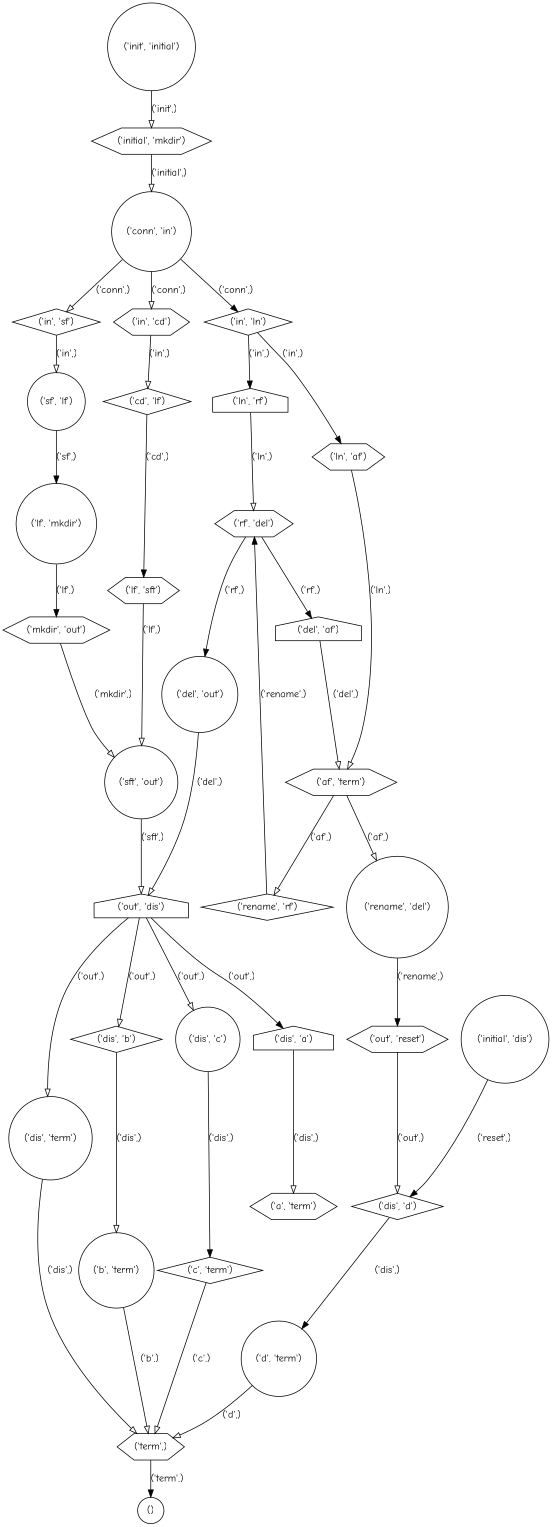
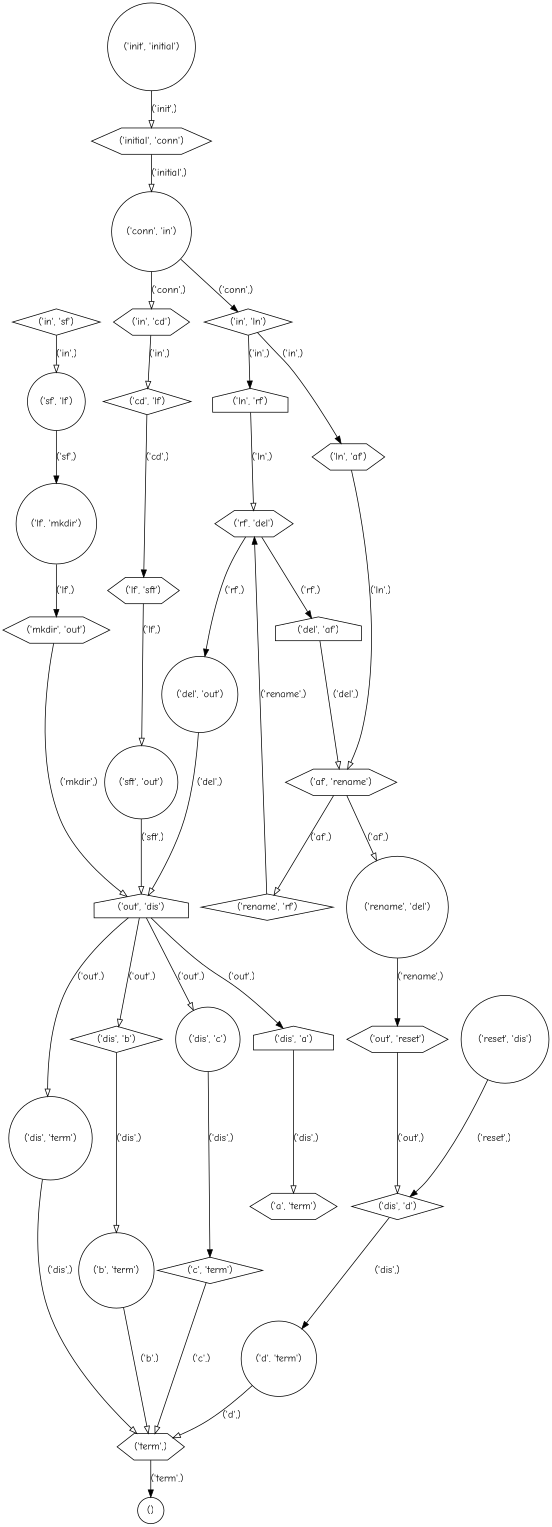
node "('initial', 'mkdir')": label "('initial', 'mkdir')" -> "('initial', 'conn')"
edge "('conn', 'in')" -> "('in', 'sf')": removed, label "('conn',)"
edge "('mkdir', 'out')" -> "('sft', 'out')": now "('mkdir', 'out')" -> "('out', 'dis')"
node "('af', 'term')": label "('af', 'term')" -> "('af', 'rename')"
node "('initial', 'dis')": label "('initial', 'dis')" -> "('reset', 'dis')"
